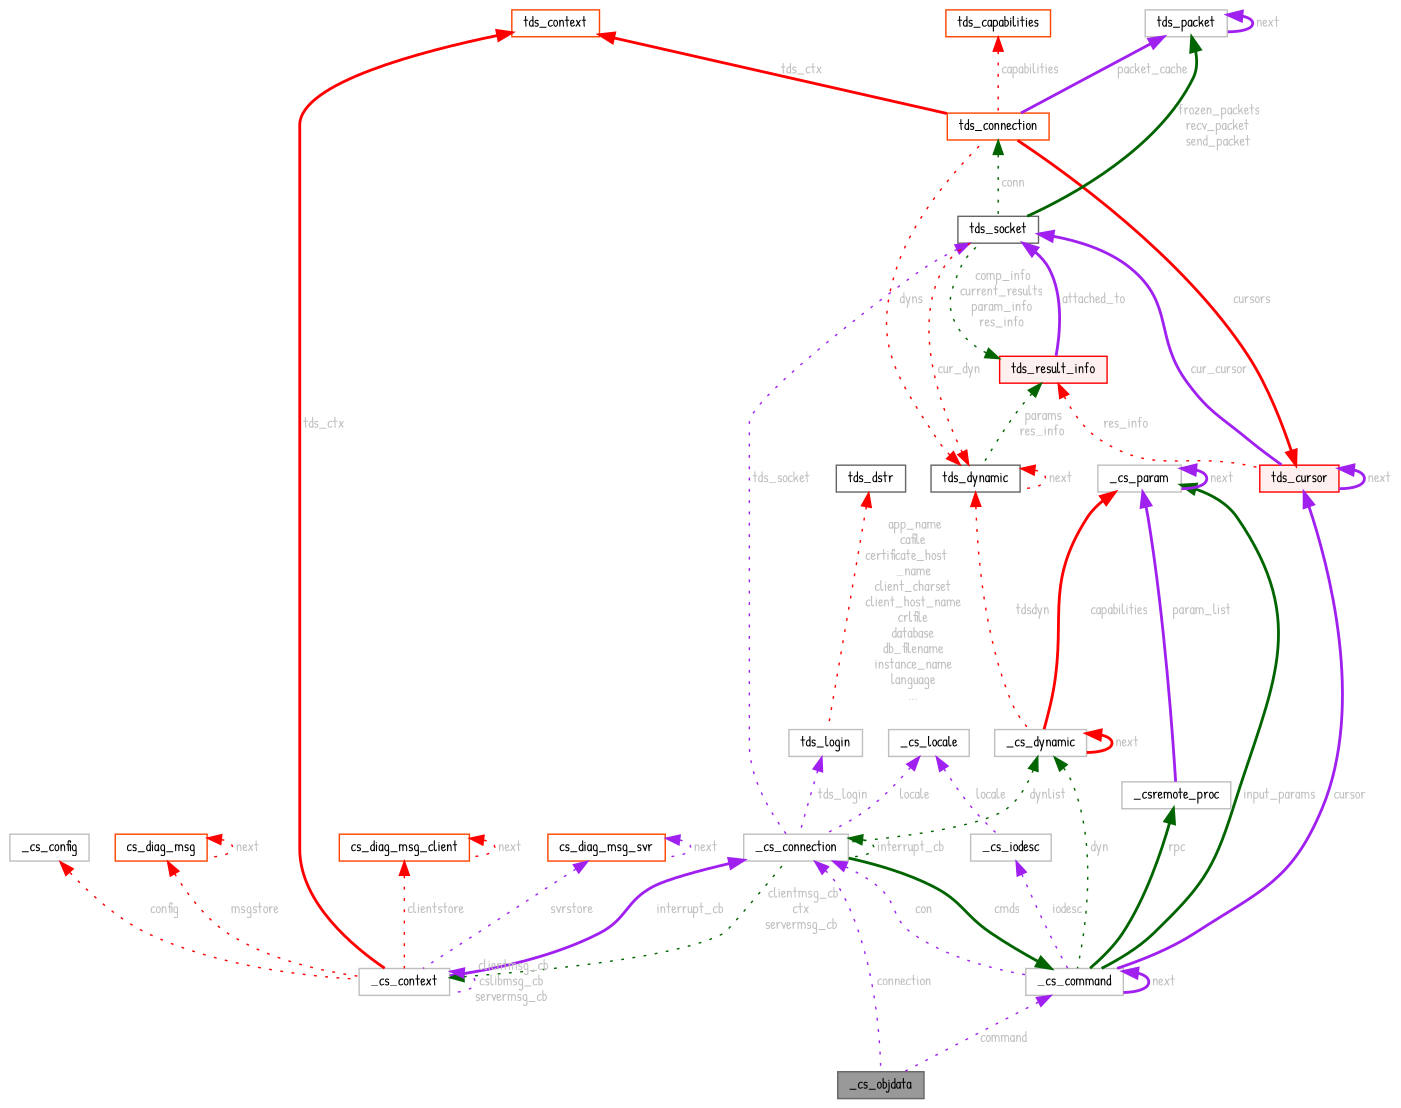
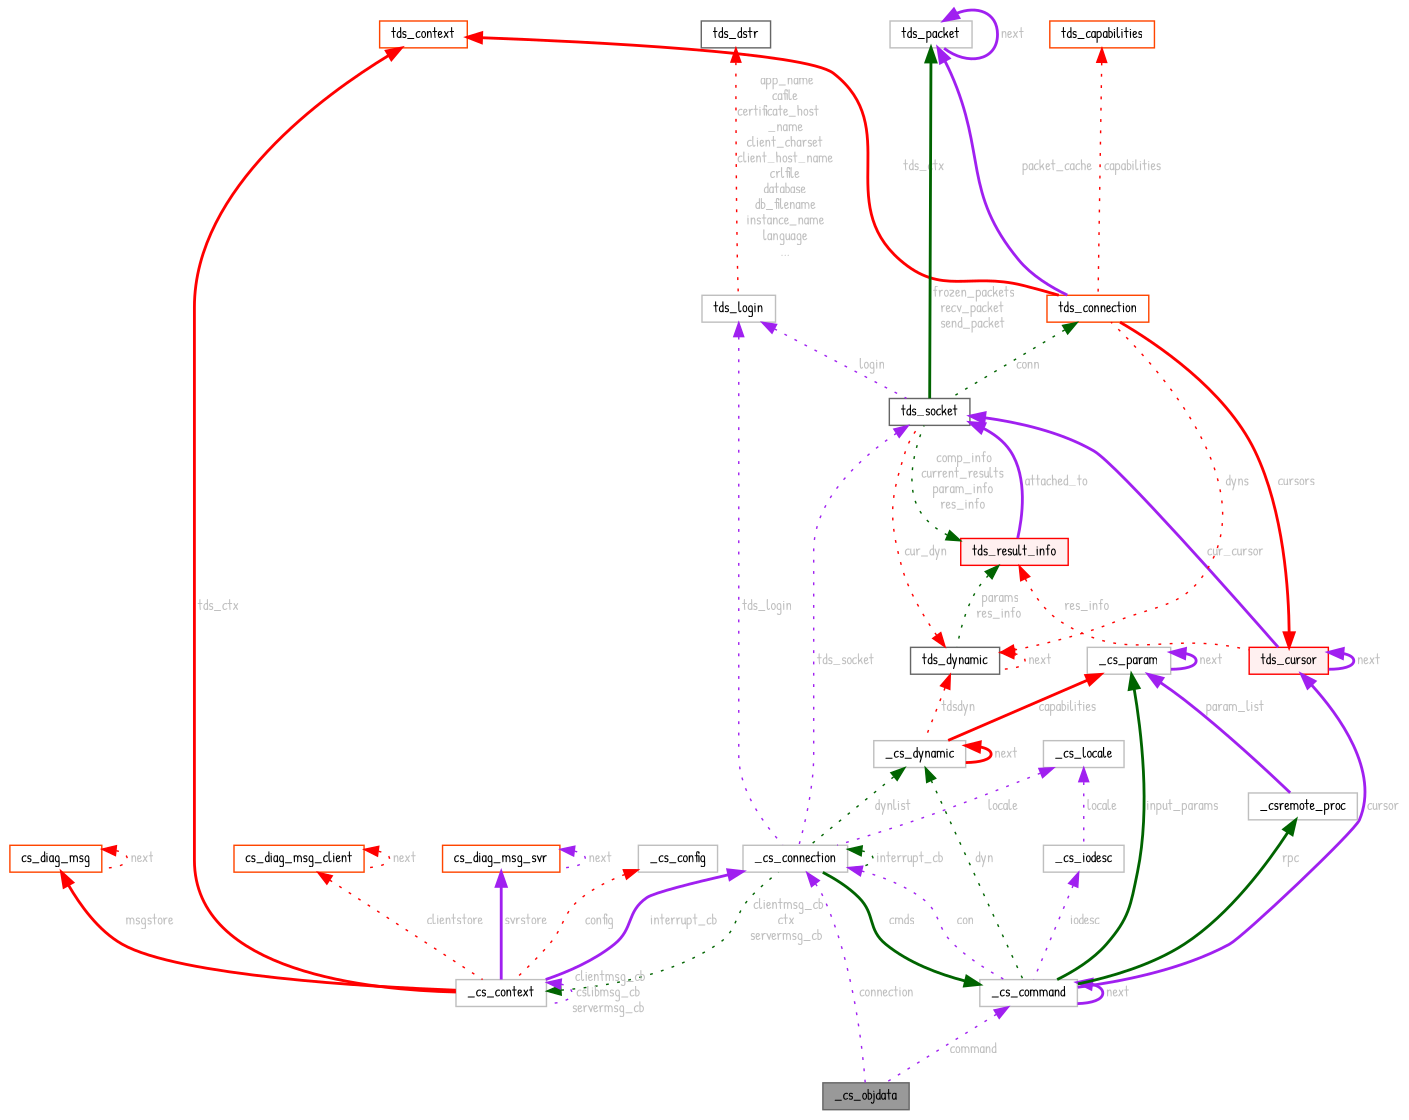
edge "tds_socket" -> "tds_login": added, label "login"
edge "_cs_context" -> "cs_diag_msg_svr": style dotted -> bold
edge "_cs_context" -> "cs_diag_msg": style dotted -> bold
